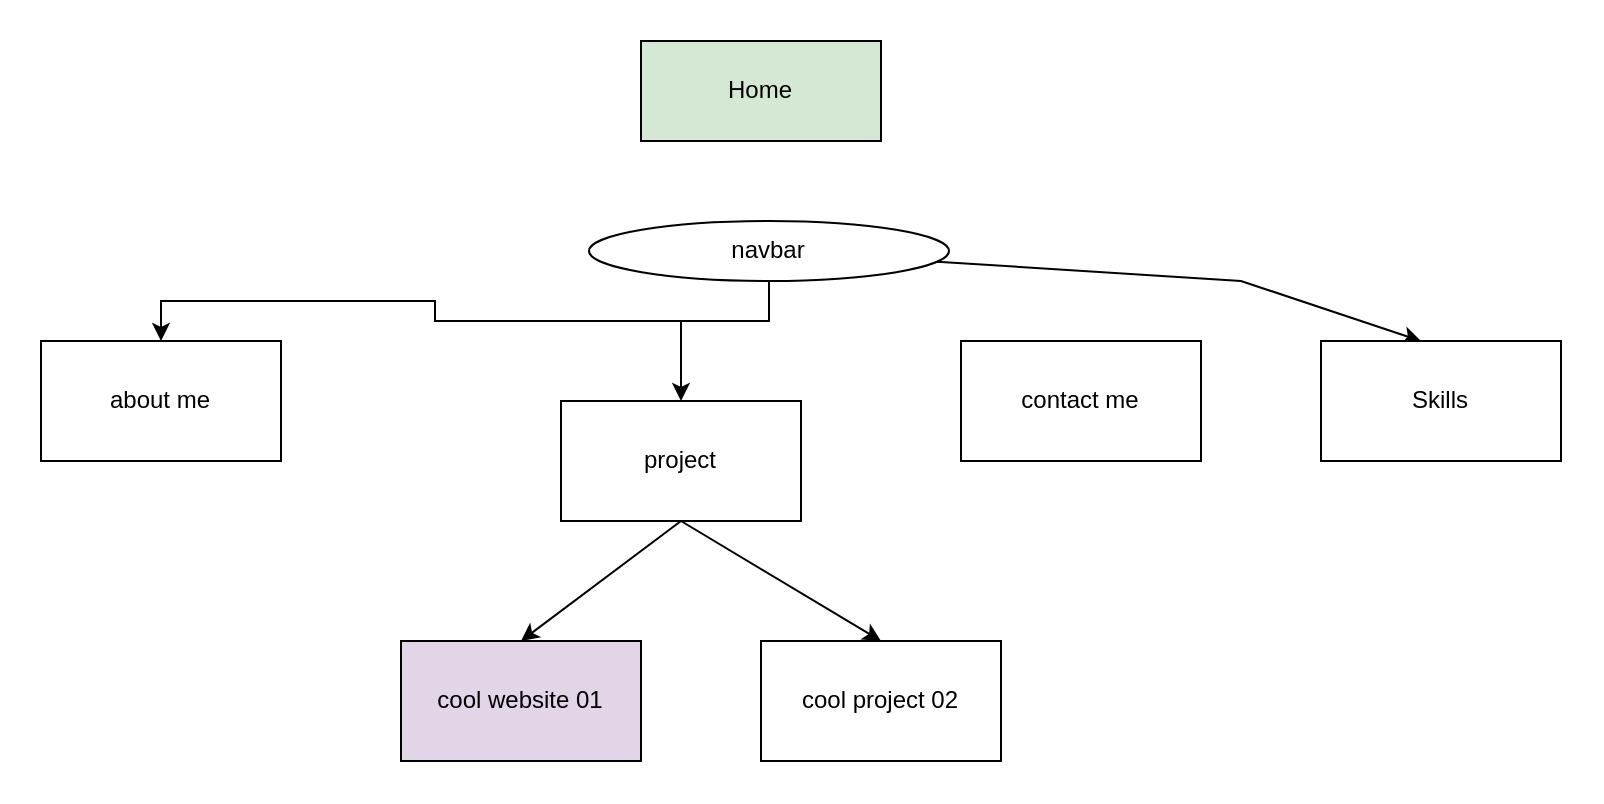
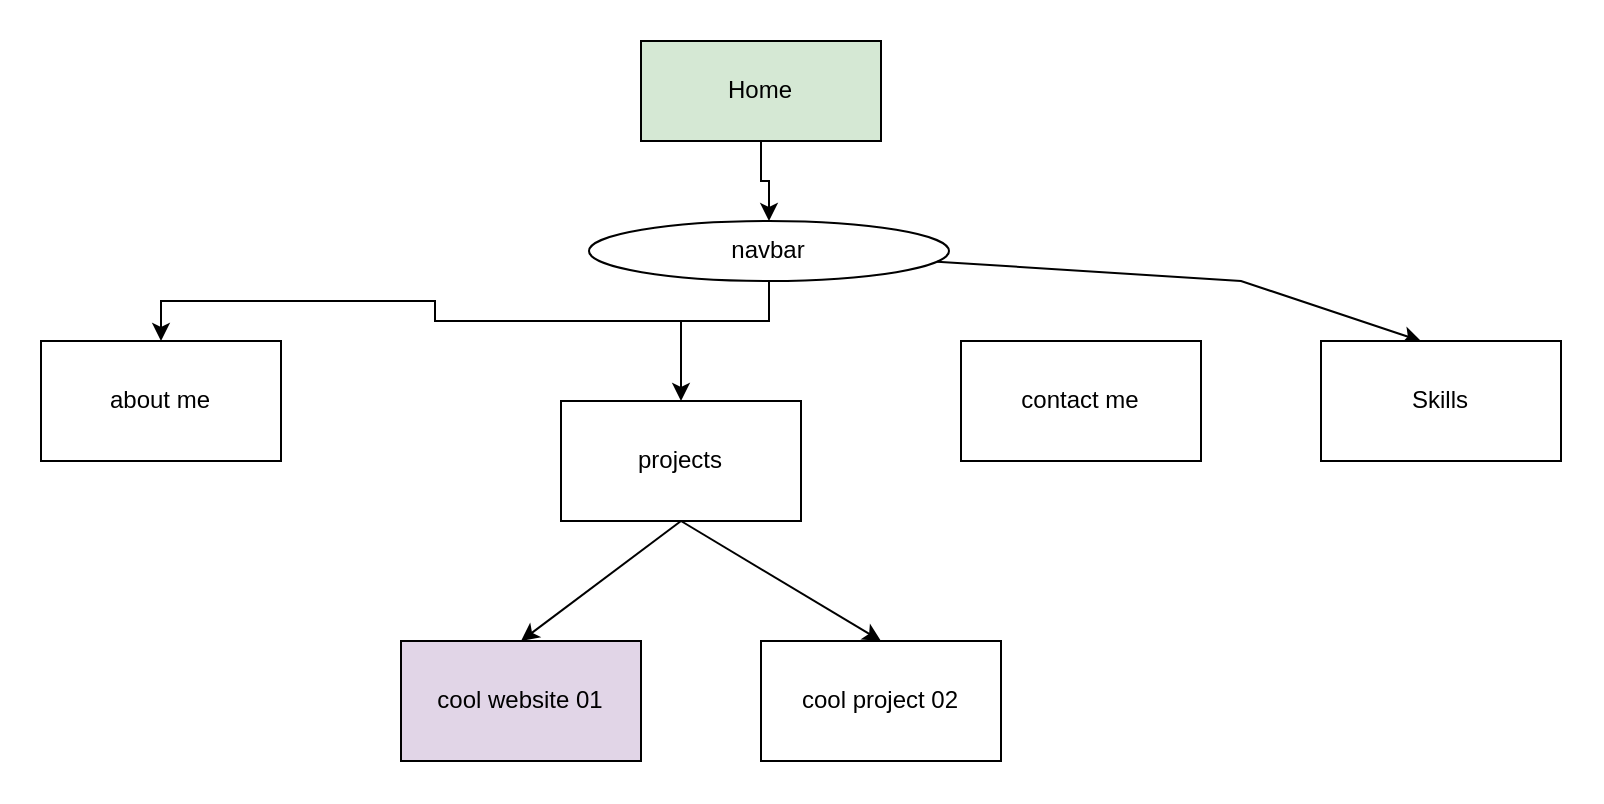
edge "Home" -> "navbar": added
node "project": label "project" -> "projects"
